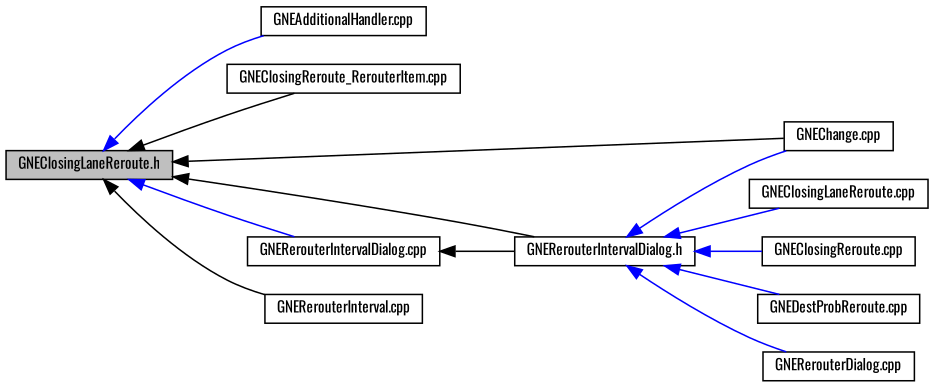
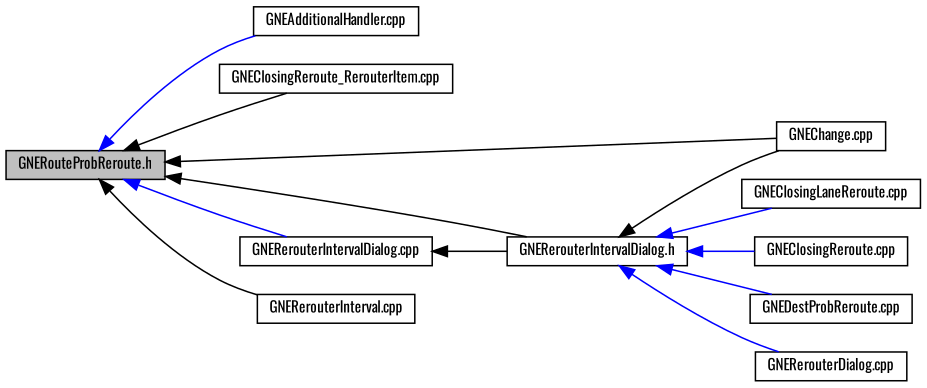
node "GNEClosingLaneReroute.h": label "GNEClosingLaneReroute.h" -> "GNERouteProbReroute.h"
edge "GNEChange.cpp" -> "GNERerouterIntervalDialog.h": color blue -> black
